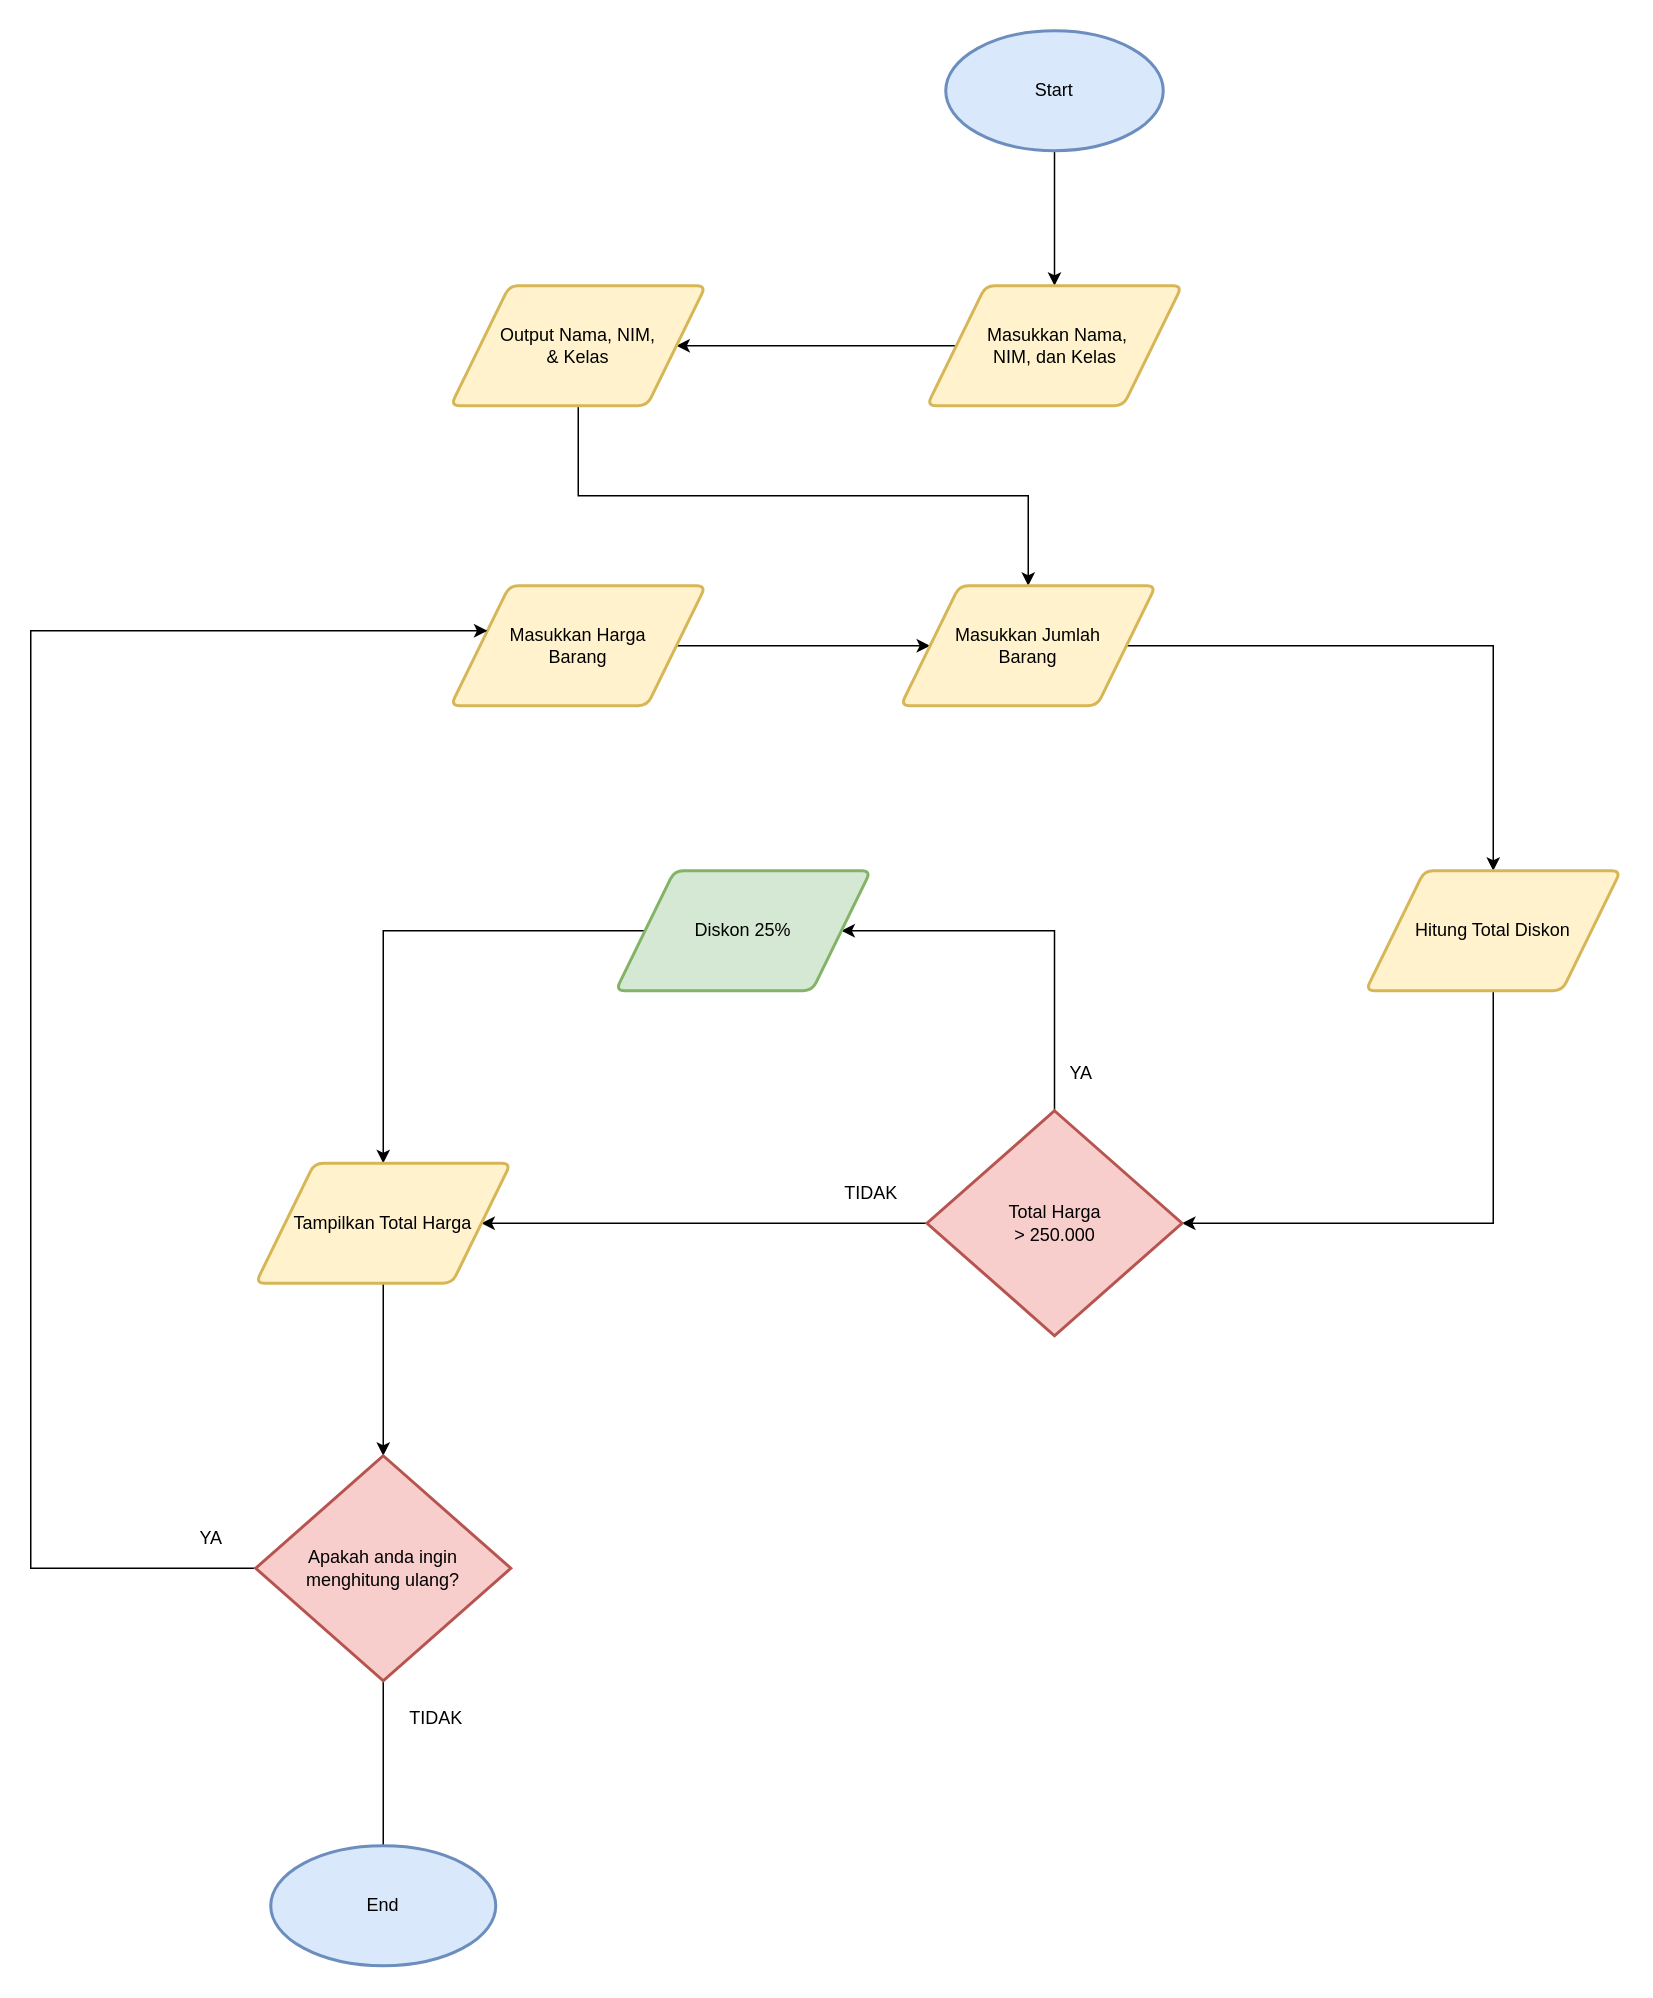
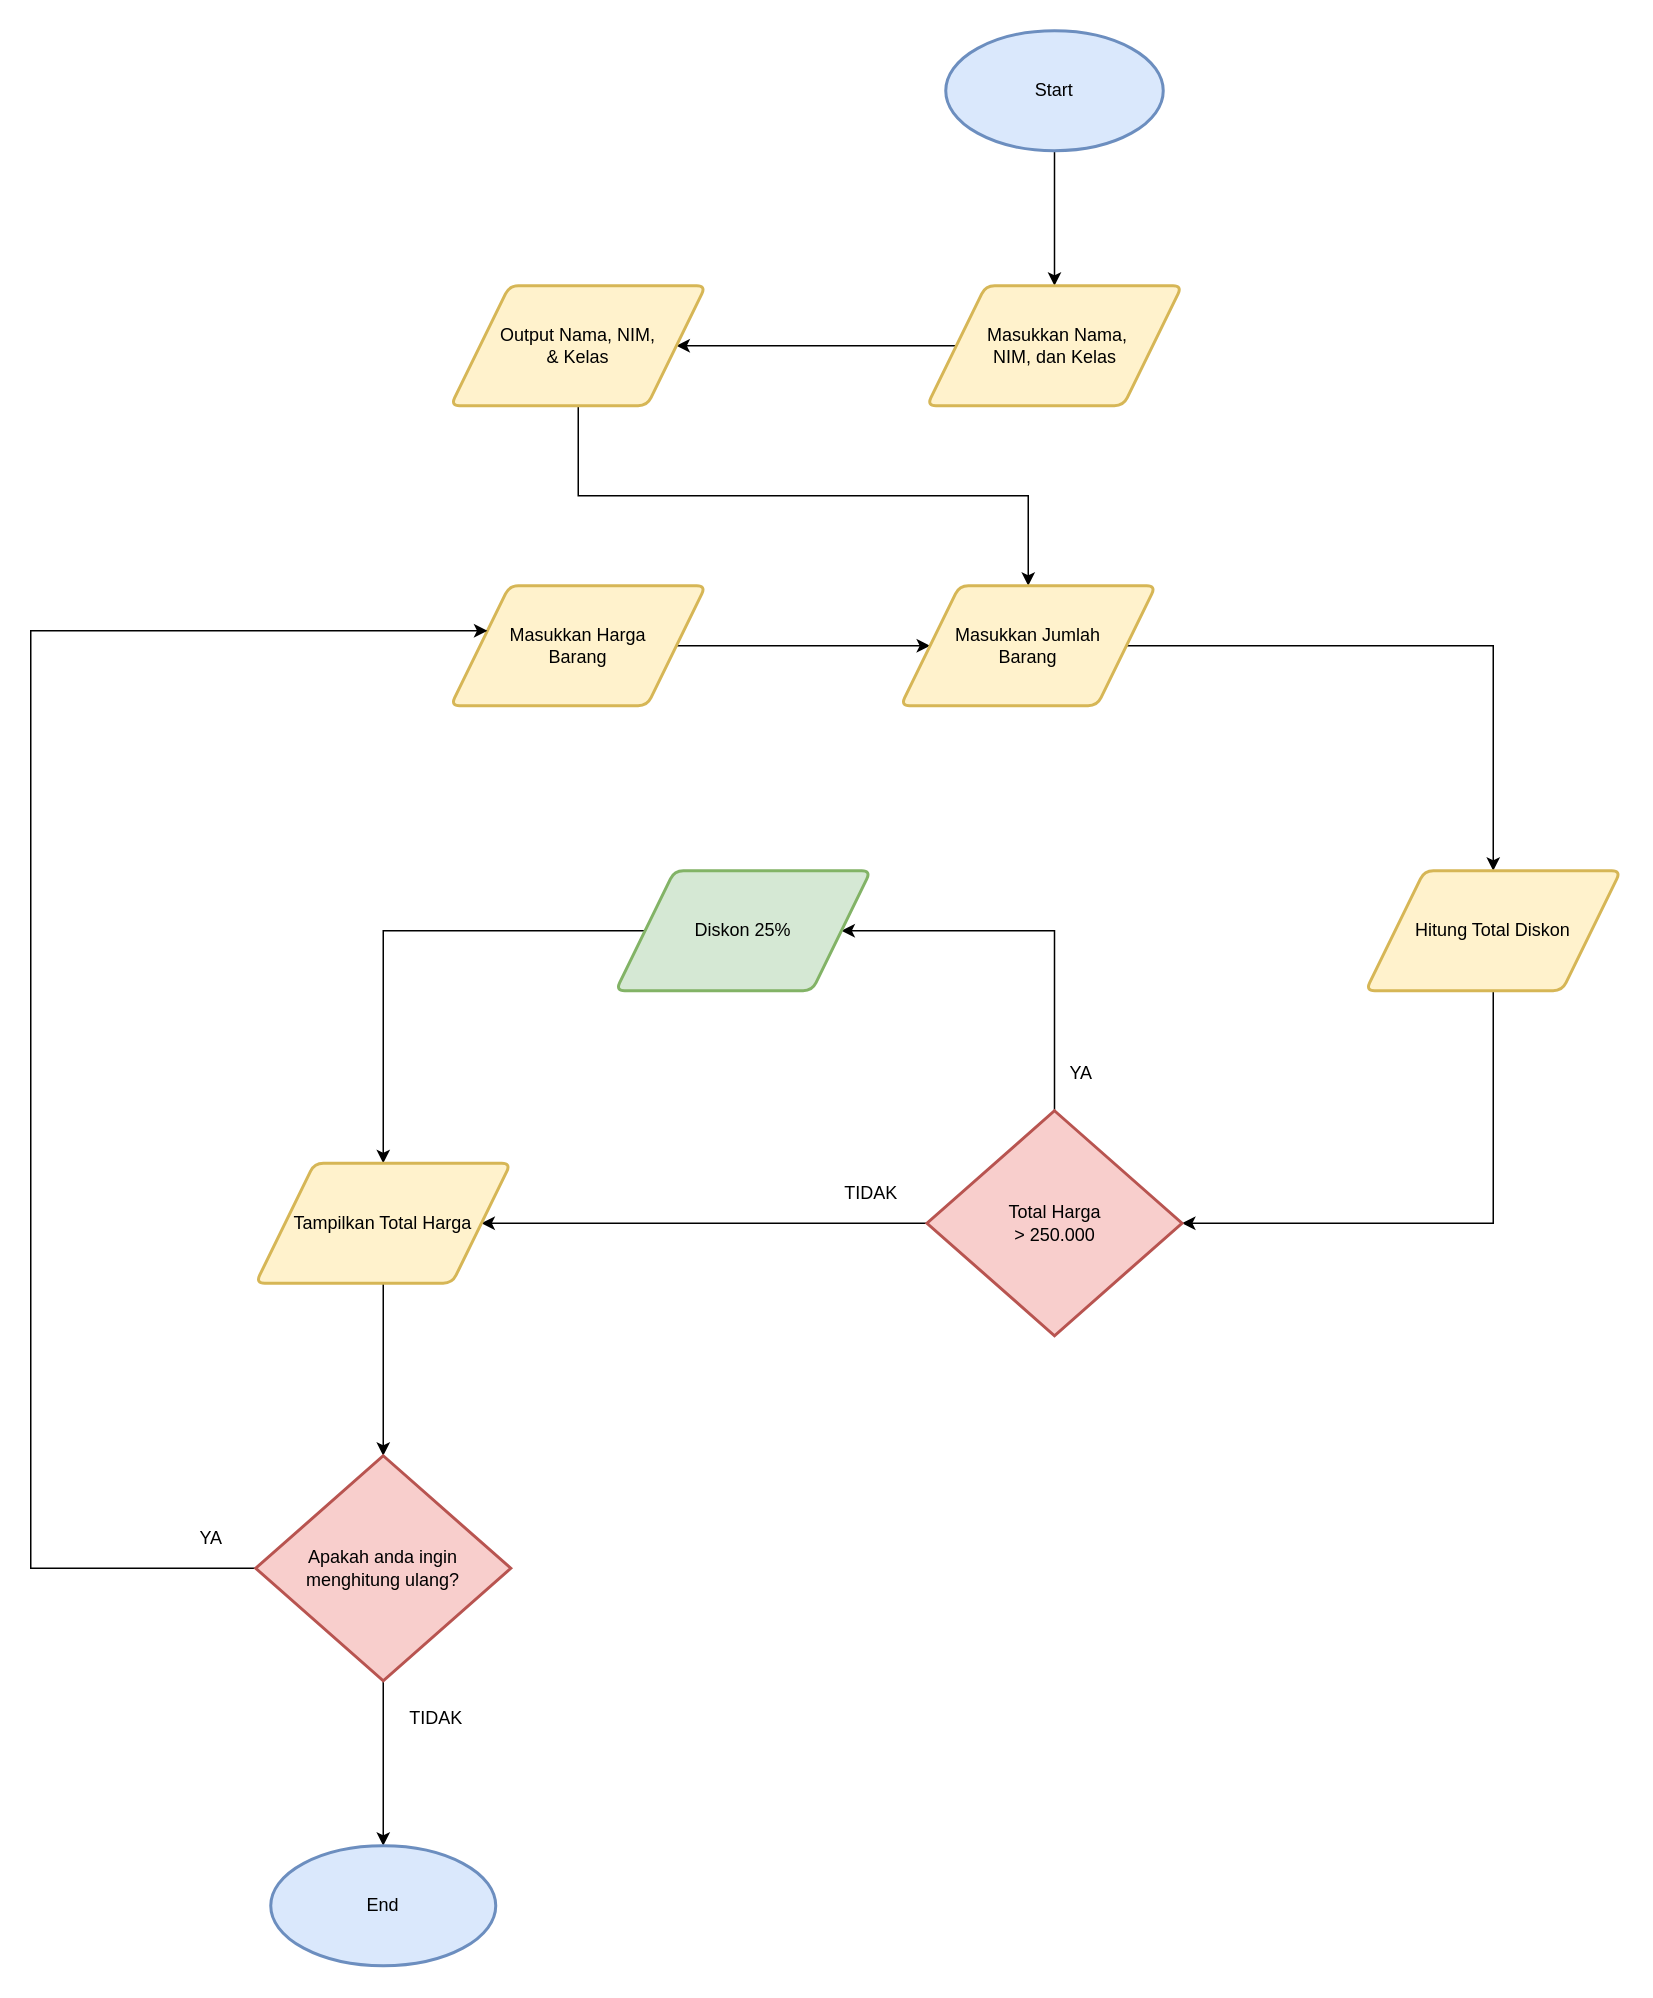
edge "Apakah anda ingin menghitung ulang?" -- "End": arrowhead none -> classic
